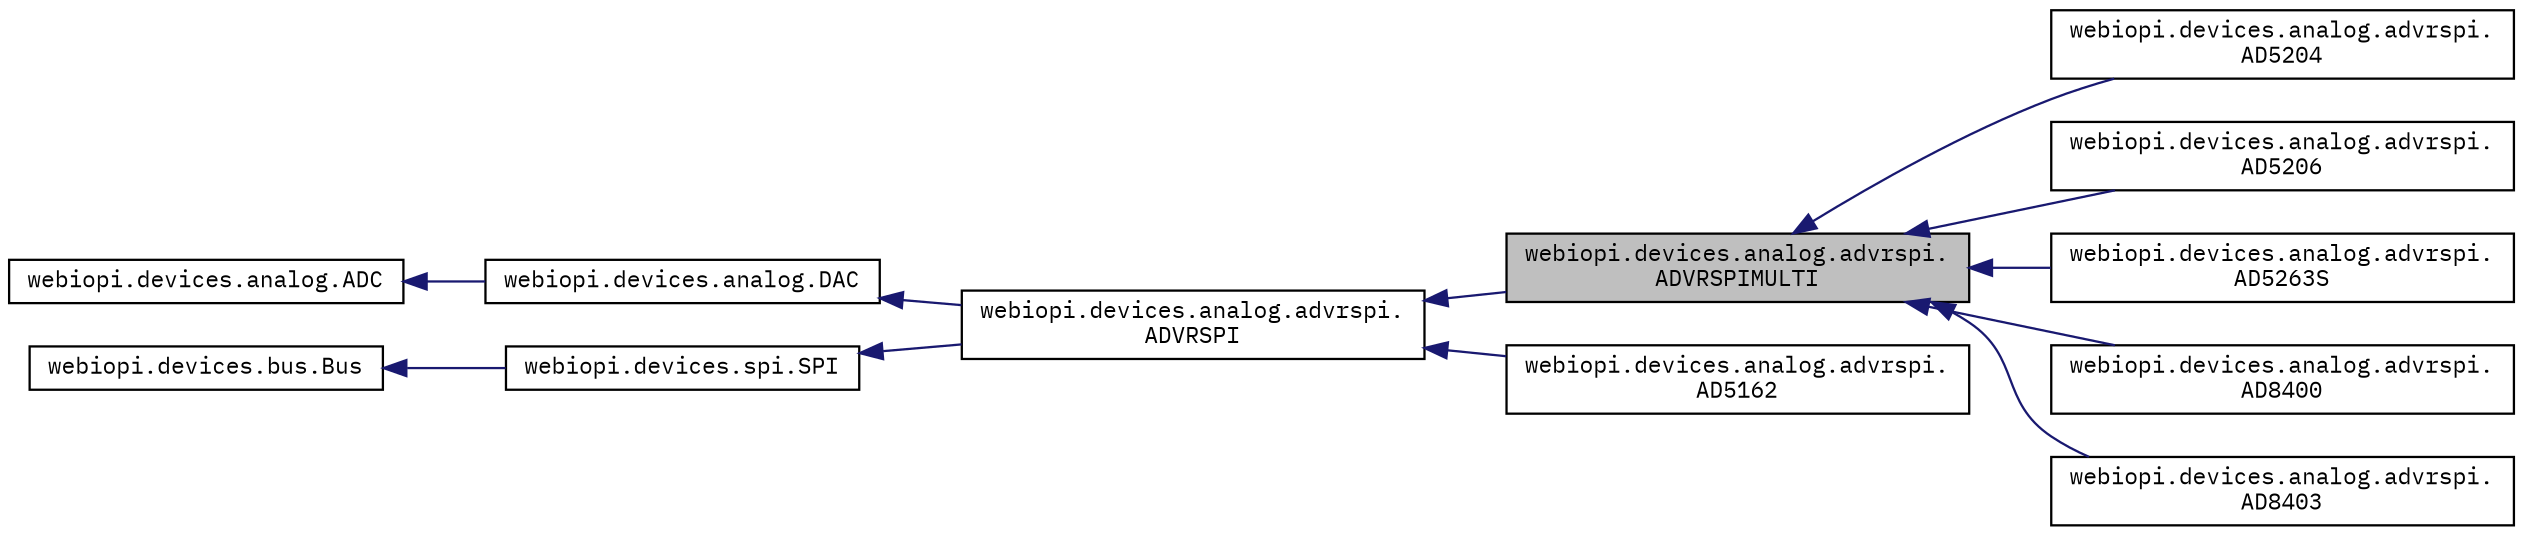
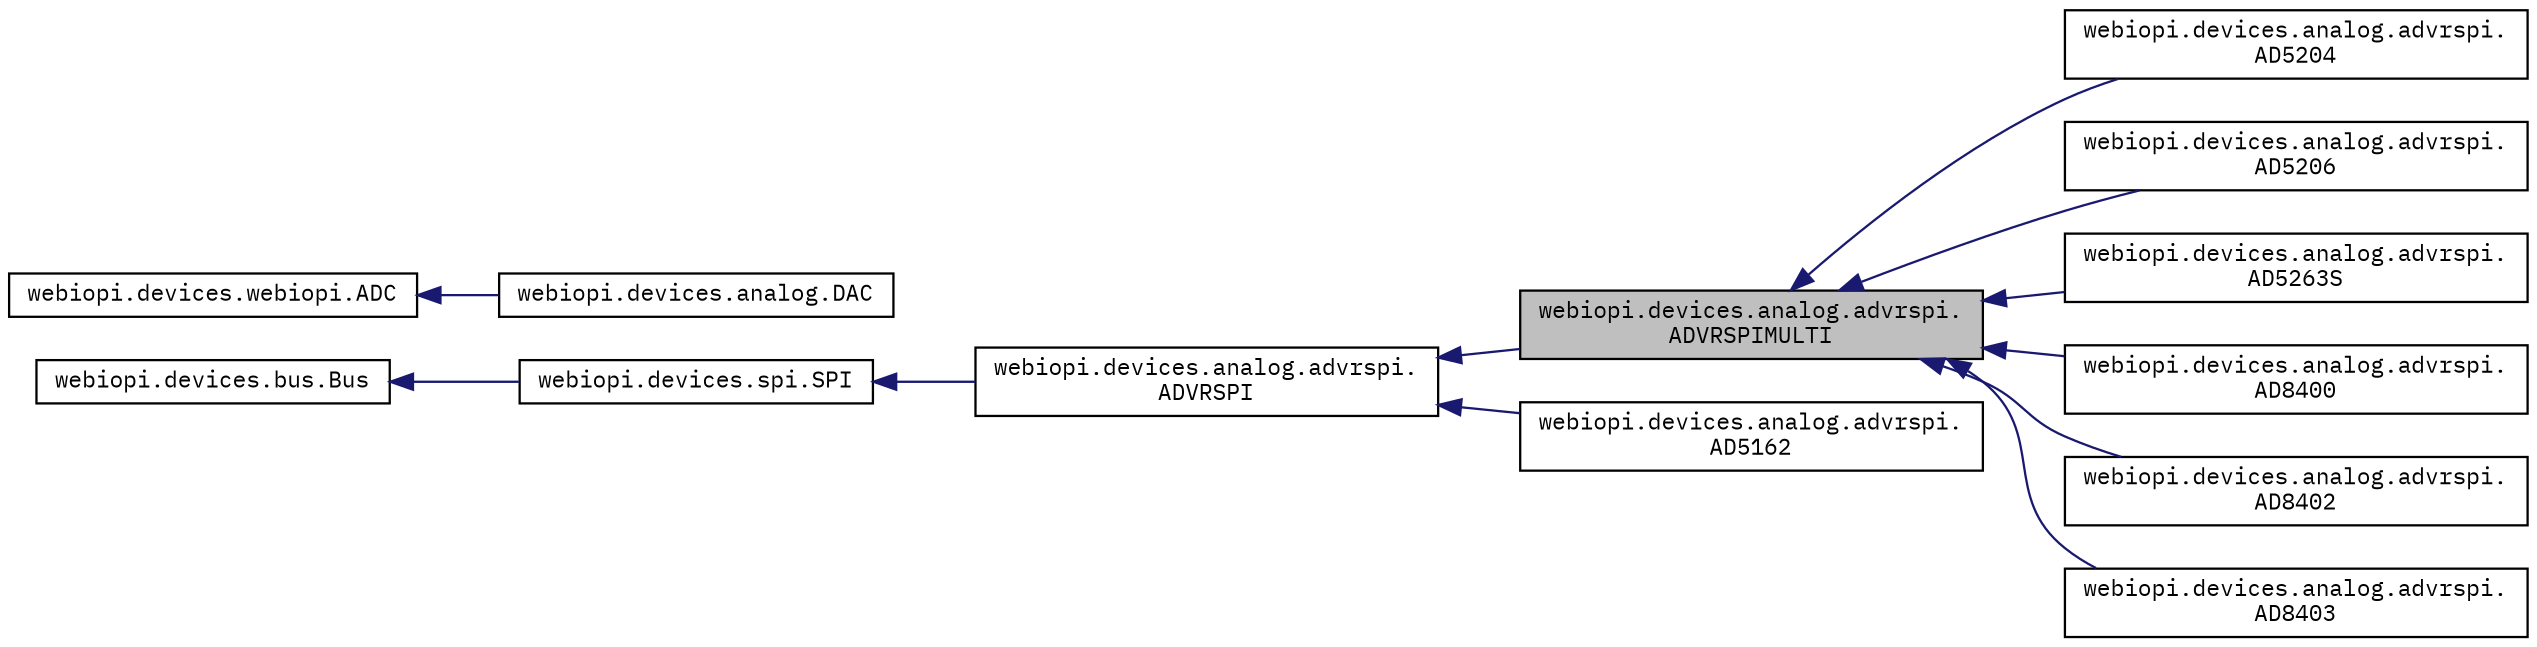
node "webiopi.devices.analog.ADC": label "webiopi.devices.analog.ADC" -> "webiopi.devices.webiopi.ADC"
edge "webiopi.devices.analog.advrspi. ADVRSPI" -> "webiopi.devices.analog.DAC": removed
node "webiopi.devices.analog.advrspi. AD8402": added
